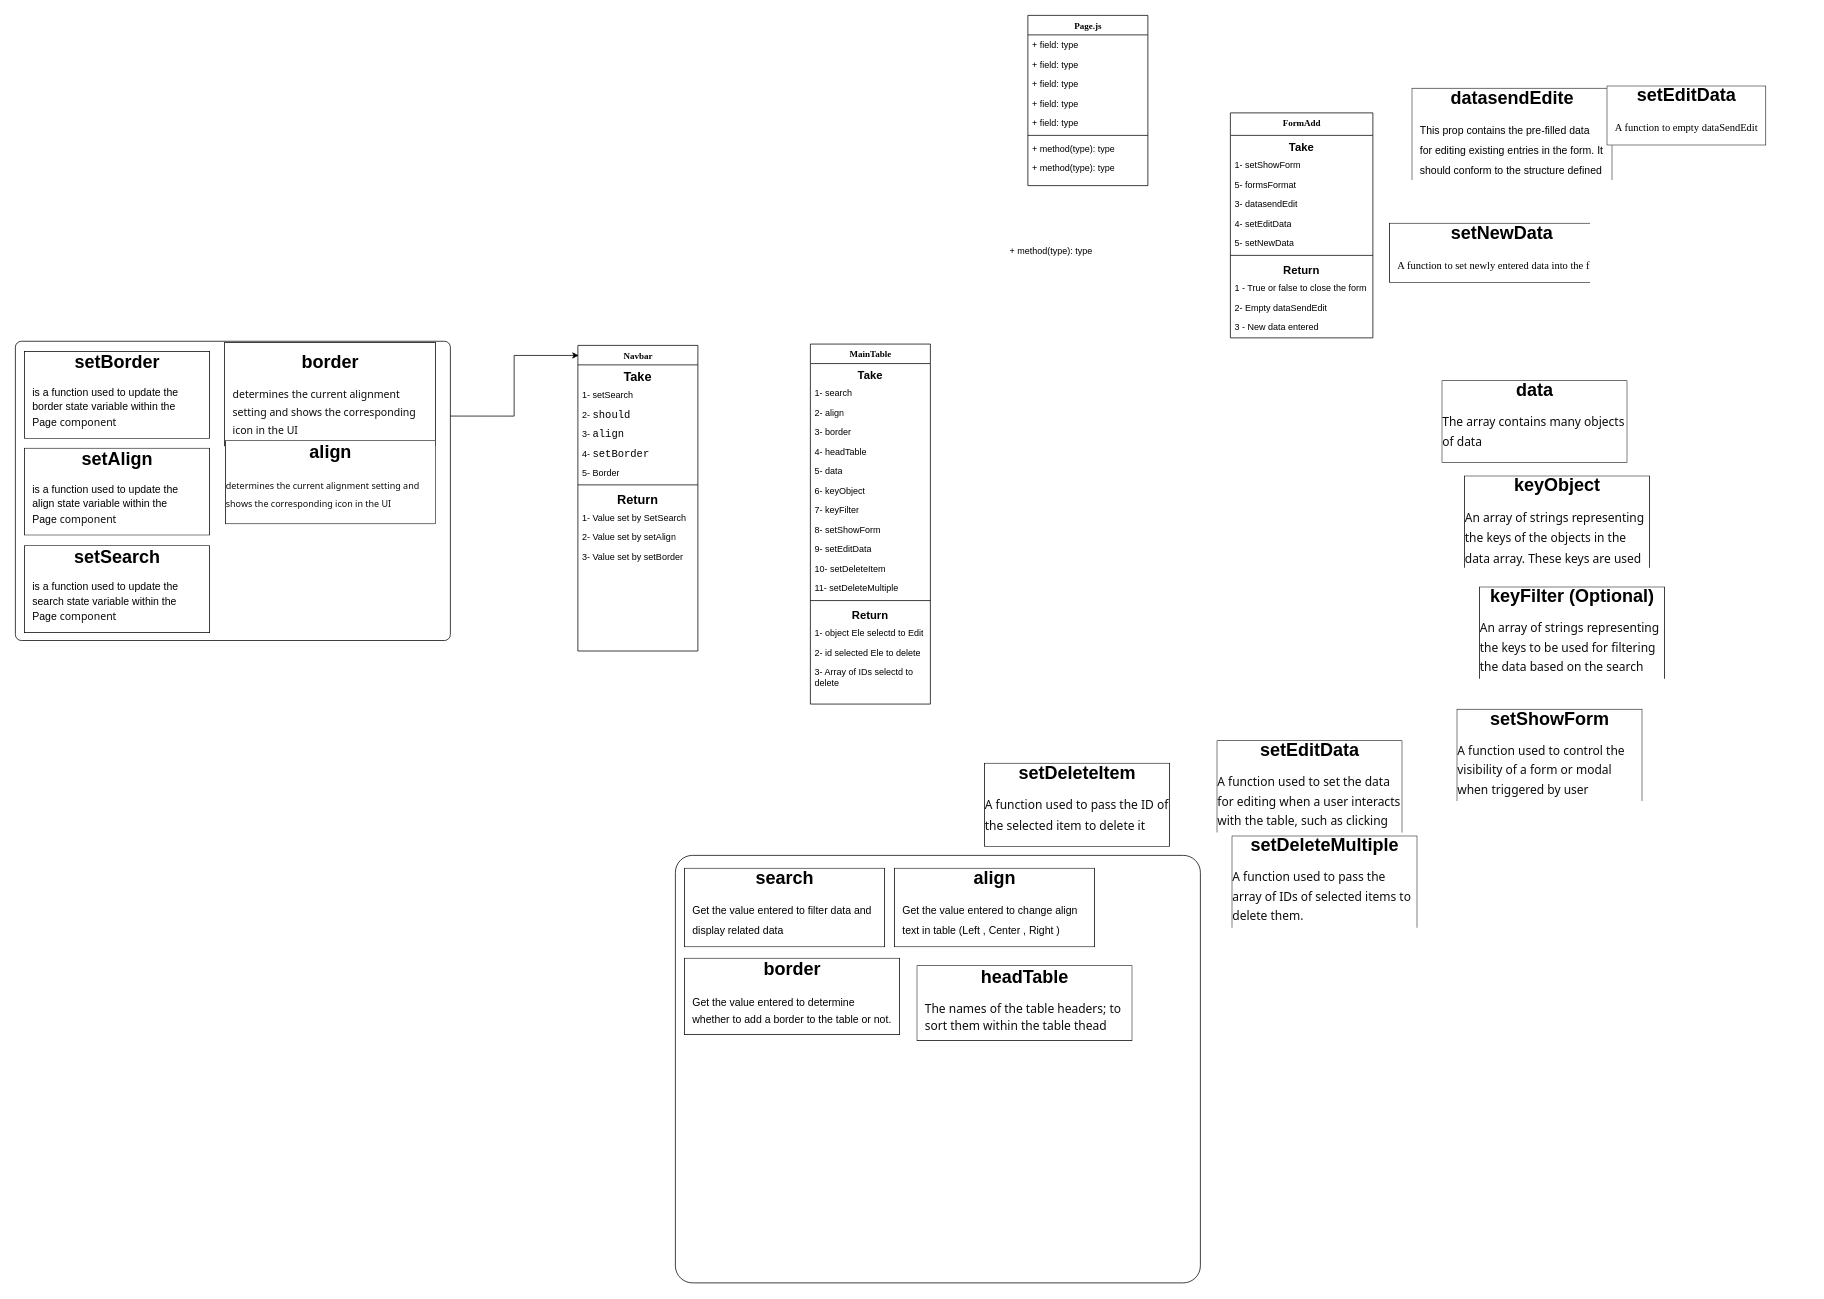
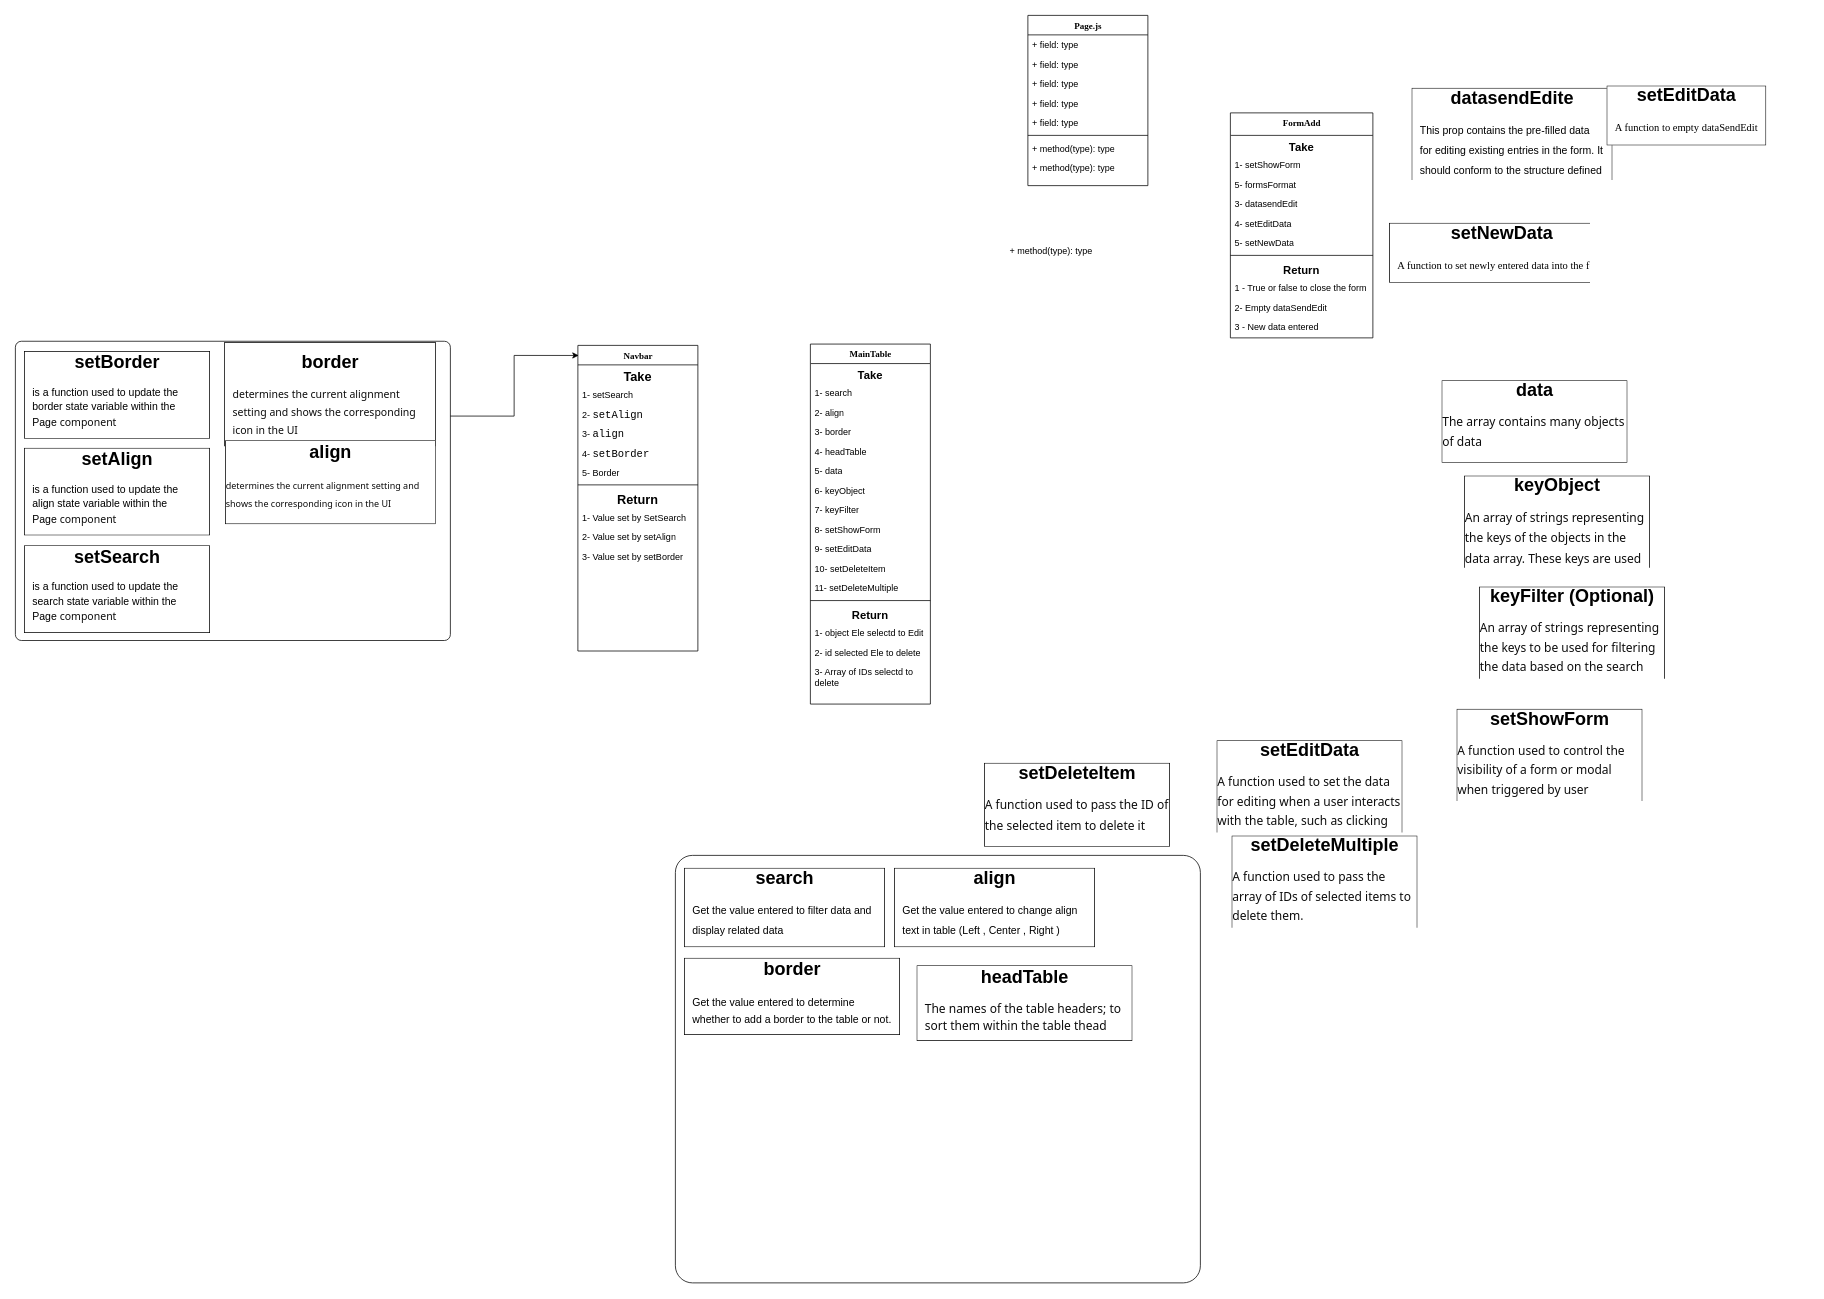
node "2- should": label "2- should" -> "2- setAlign"
